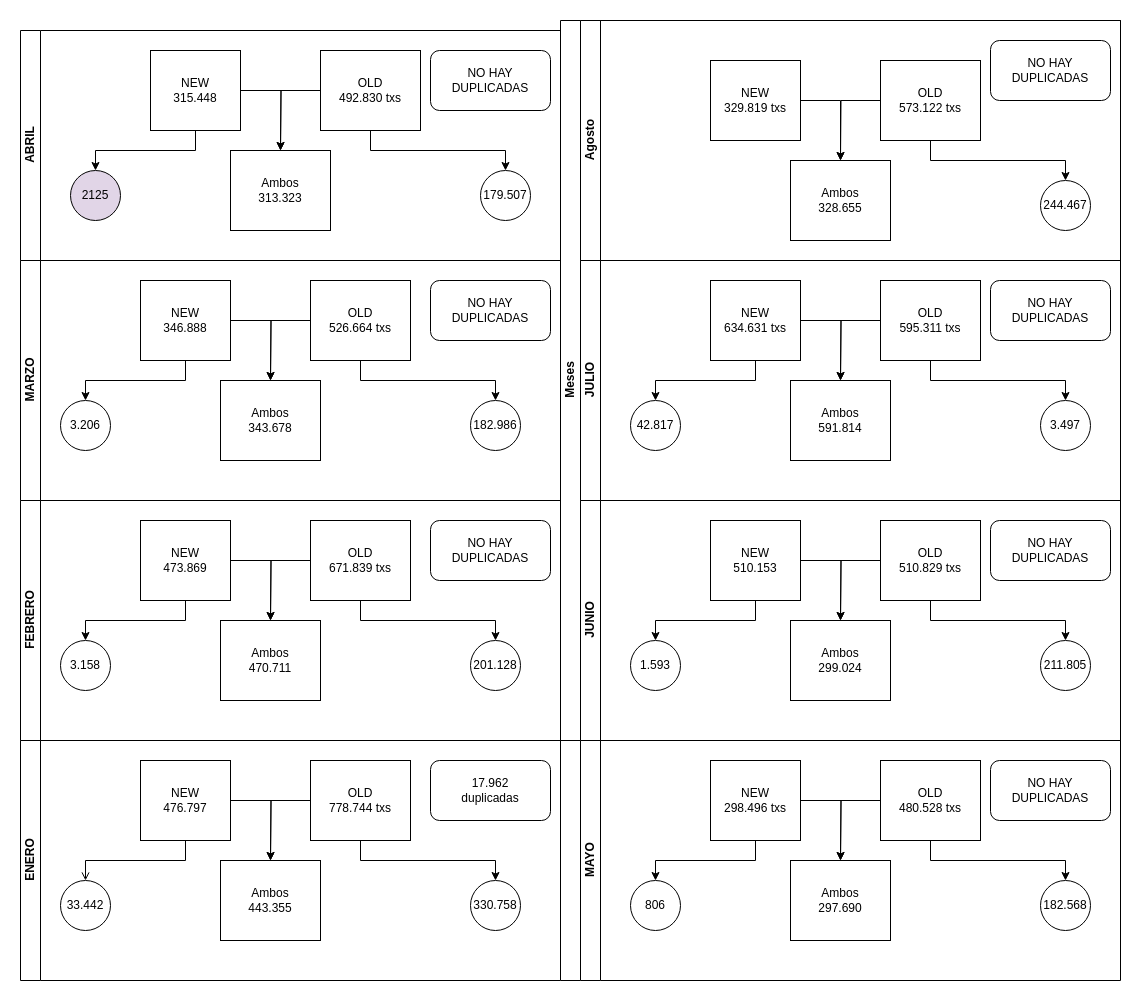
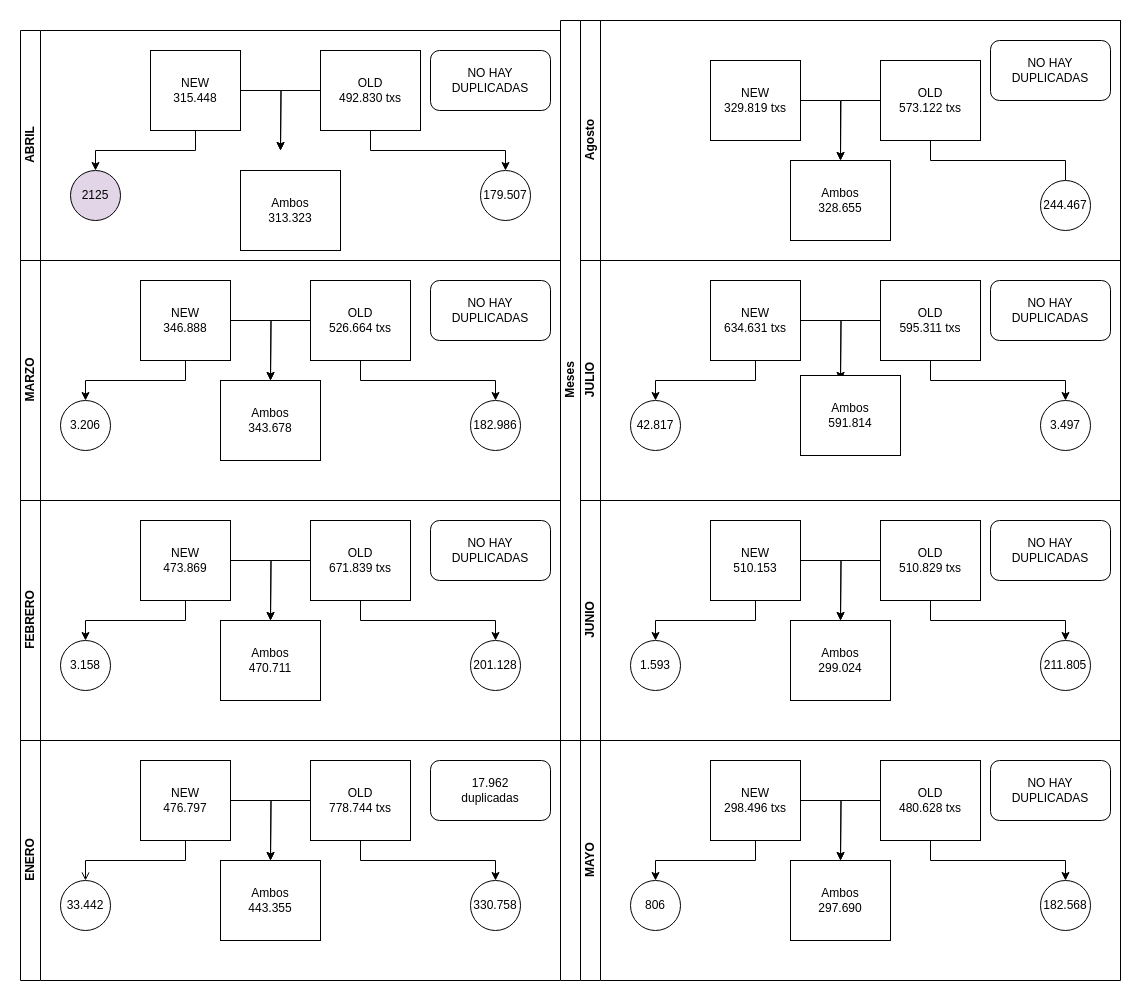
edge "OLD 573.122 txs" -> "244.467": arrowhead classic -> none
node "Ambos 313.323": moved (281, 191) -> (291, 211)
node "Ambos 591.814": moved (841, 421) -> (851, 416)
node "OLD 480.528 txs": label "OLD 480.528 txs" -> "OLD 480.628 txs"
